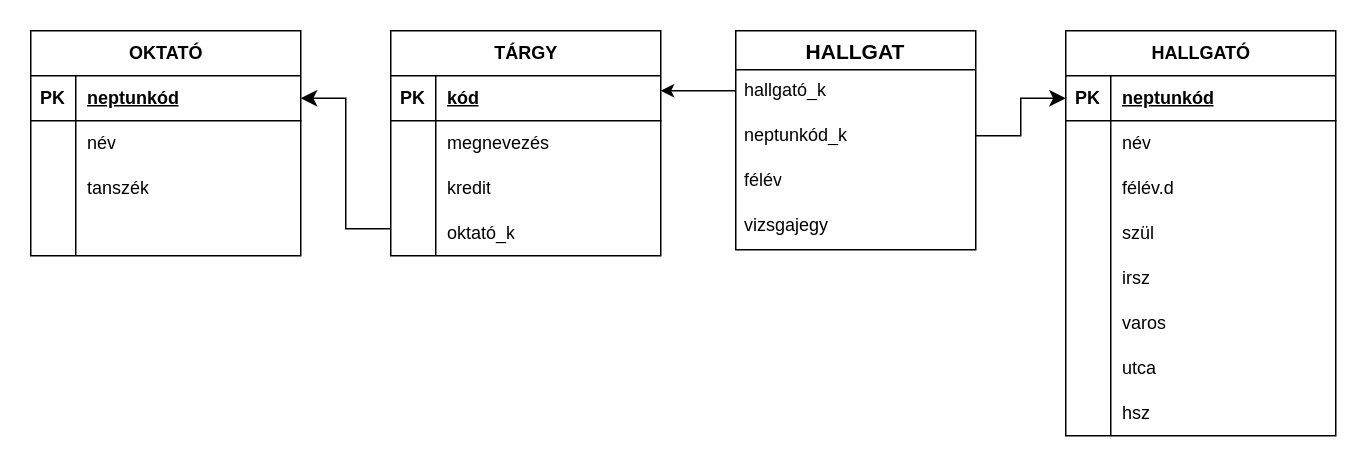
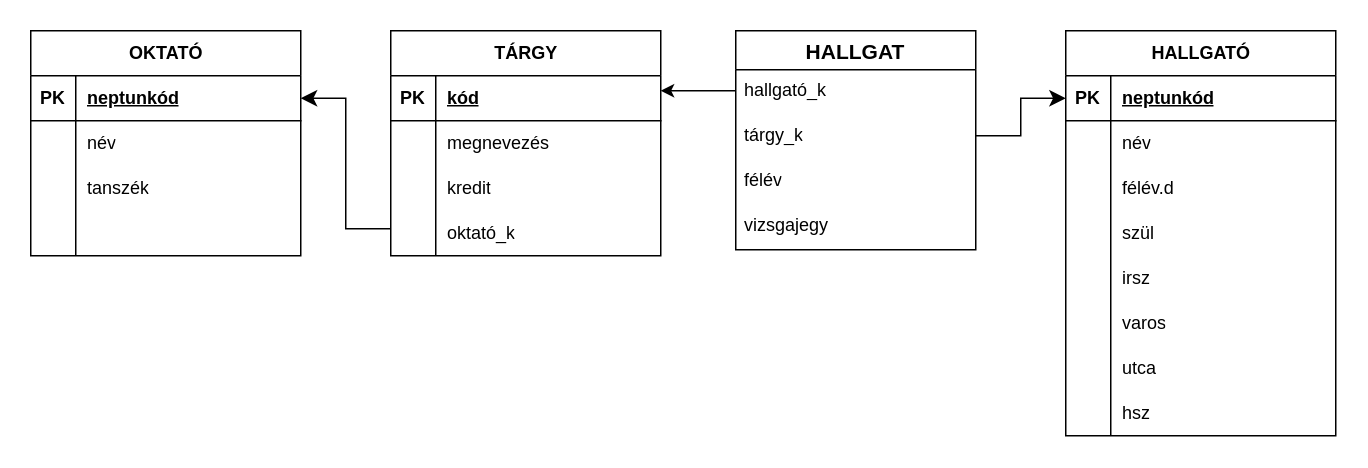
node "neptunkód_k": label "neptunkód_k" -> "tárgy_k"
